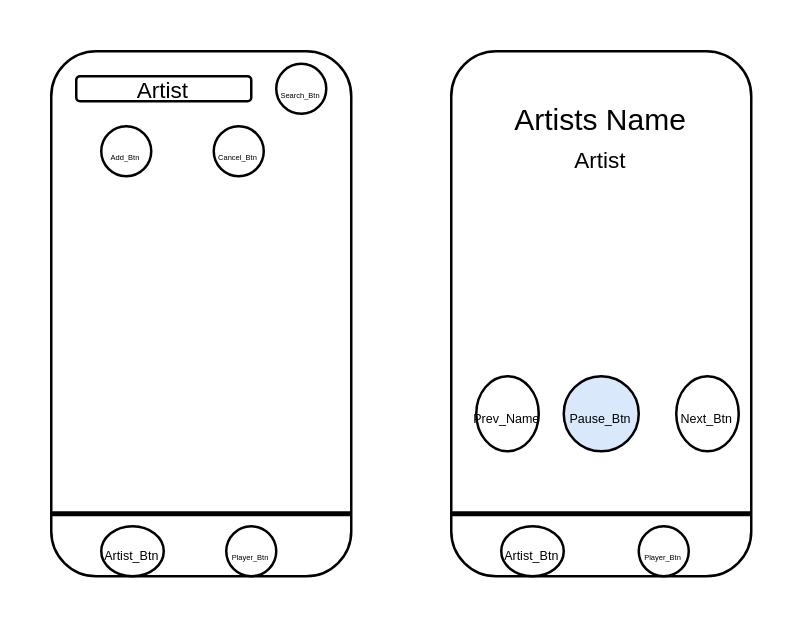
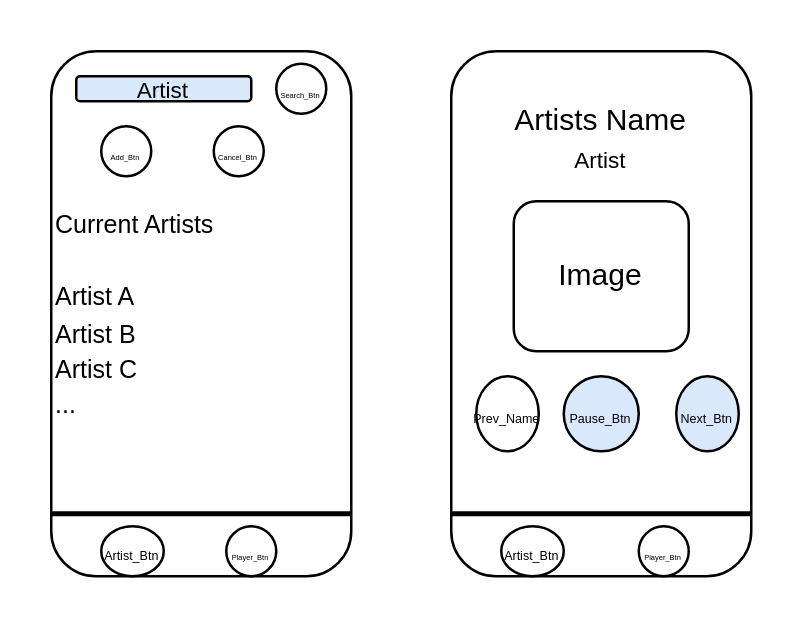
node "Artist": fillcolor #ffffff -> #dae8fc
node "Image": added
node "Current Artists Artist A Artist B Artist C ...": added
node "Next_Btn": fillcolor #ffffff -> #dae8fc
